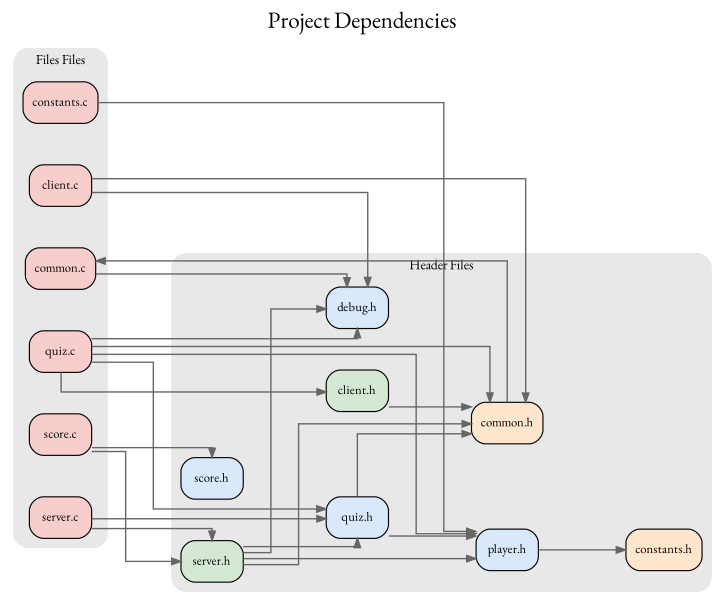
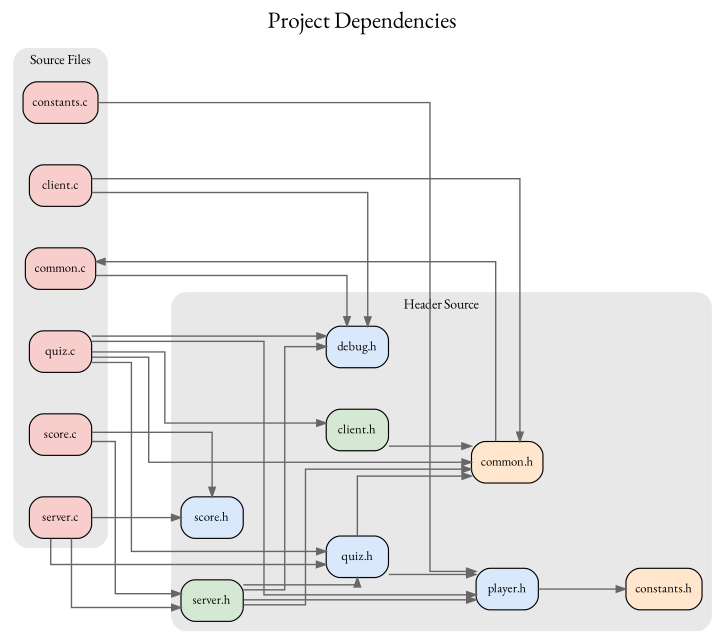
cluster "Files Files": label "Files Files" -> "Source Files"
cluster "Header Files": label "Header Files" -> "Header Source"
edge "server.c" -> "score.h": added
